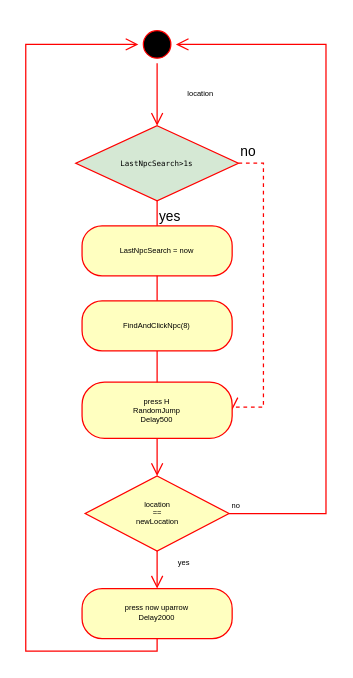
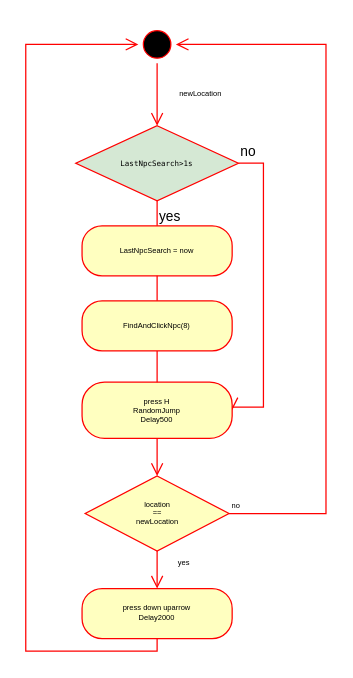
node "location": label "location" -> "newLocation"
edge "LastNpcSearch>1s" -> "press H RandomJump Delay500": style dashed -> solid
node "press now uparrow Delay2000": label "press now uparrow Delay2000" -> "press down uparrow Delay2000"
